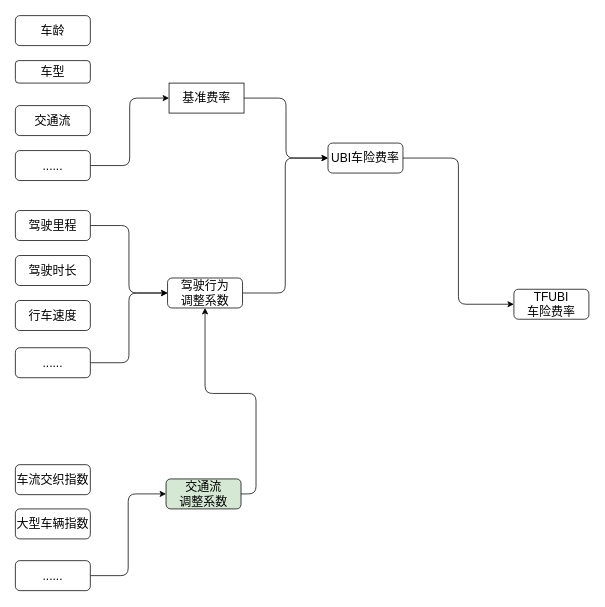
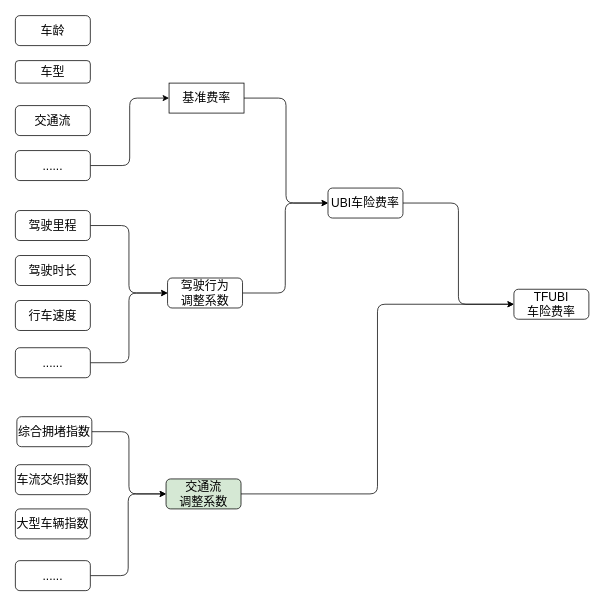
node "UBI车险费率": moved (366, 158) -> (366, 203)
edge "交通流 调整系数" -> "驾驶行为 调整系数": now "交通流 调整系数" -> "TFUBI 车险费率"
node "综合拥堵指数": added
edge "综合拥堵指数" -> "交通流 调整系数": added
